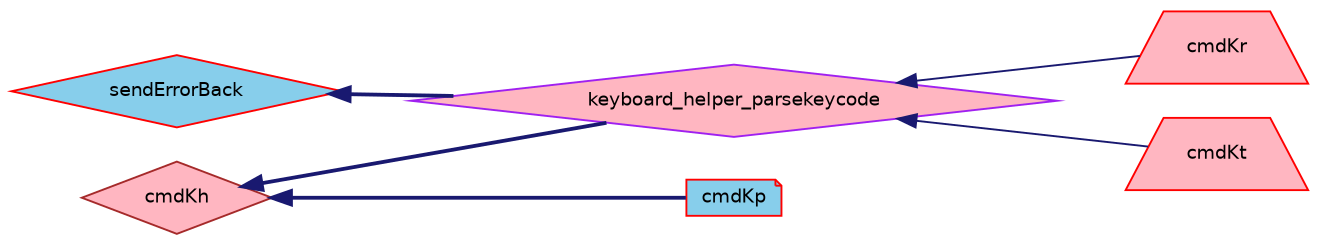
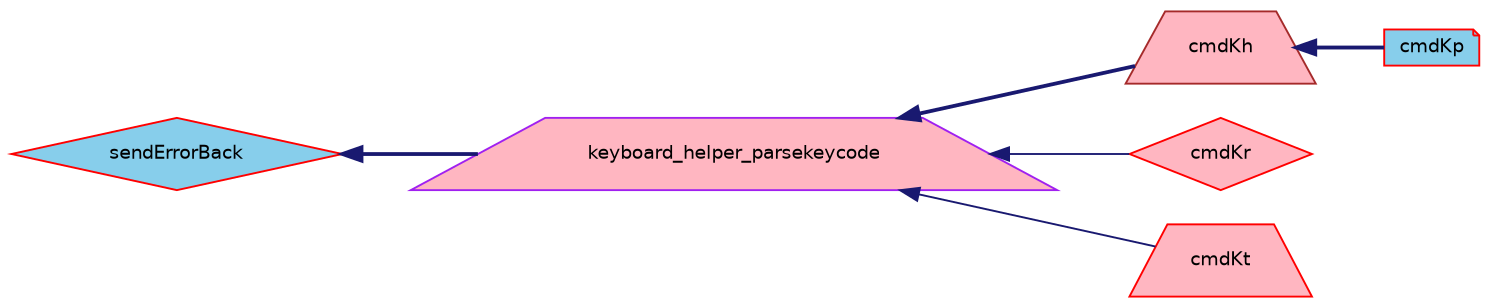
node "cmdKr": shape trapezium -> diamond
node "keyboard_helper_parsekeycode": shape diamond -> trapezium
edge "keyboard_helper_parsekeycode" -> "cmdKh": reversed
node "cmdKh": shape diamond -> trapezium
